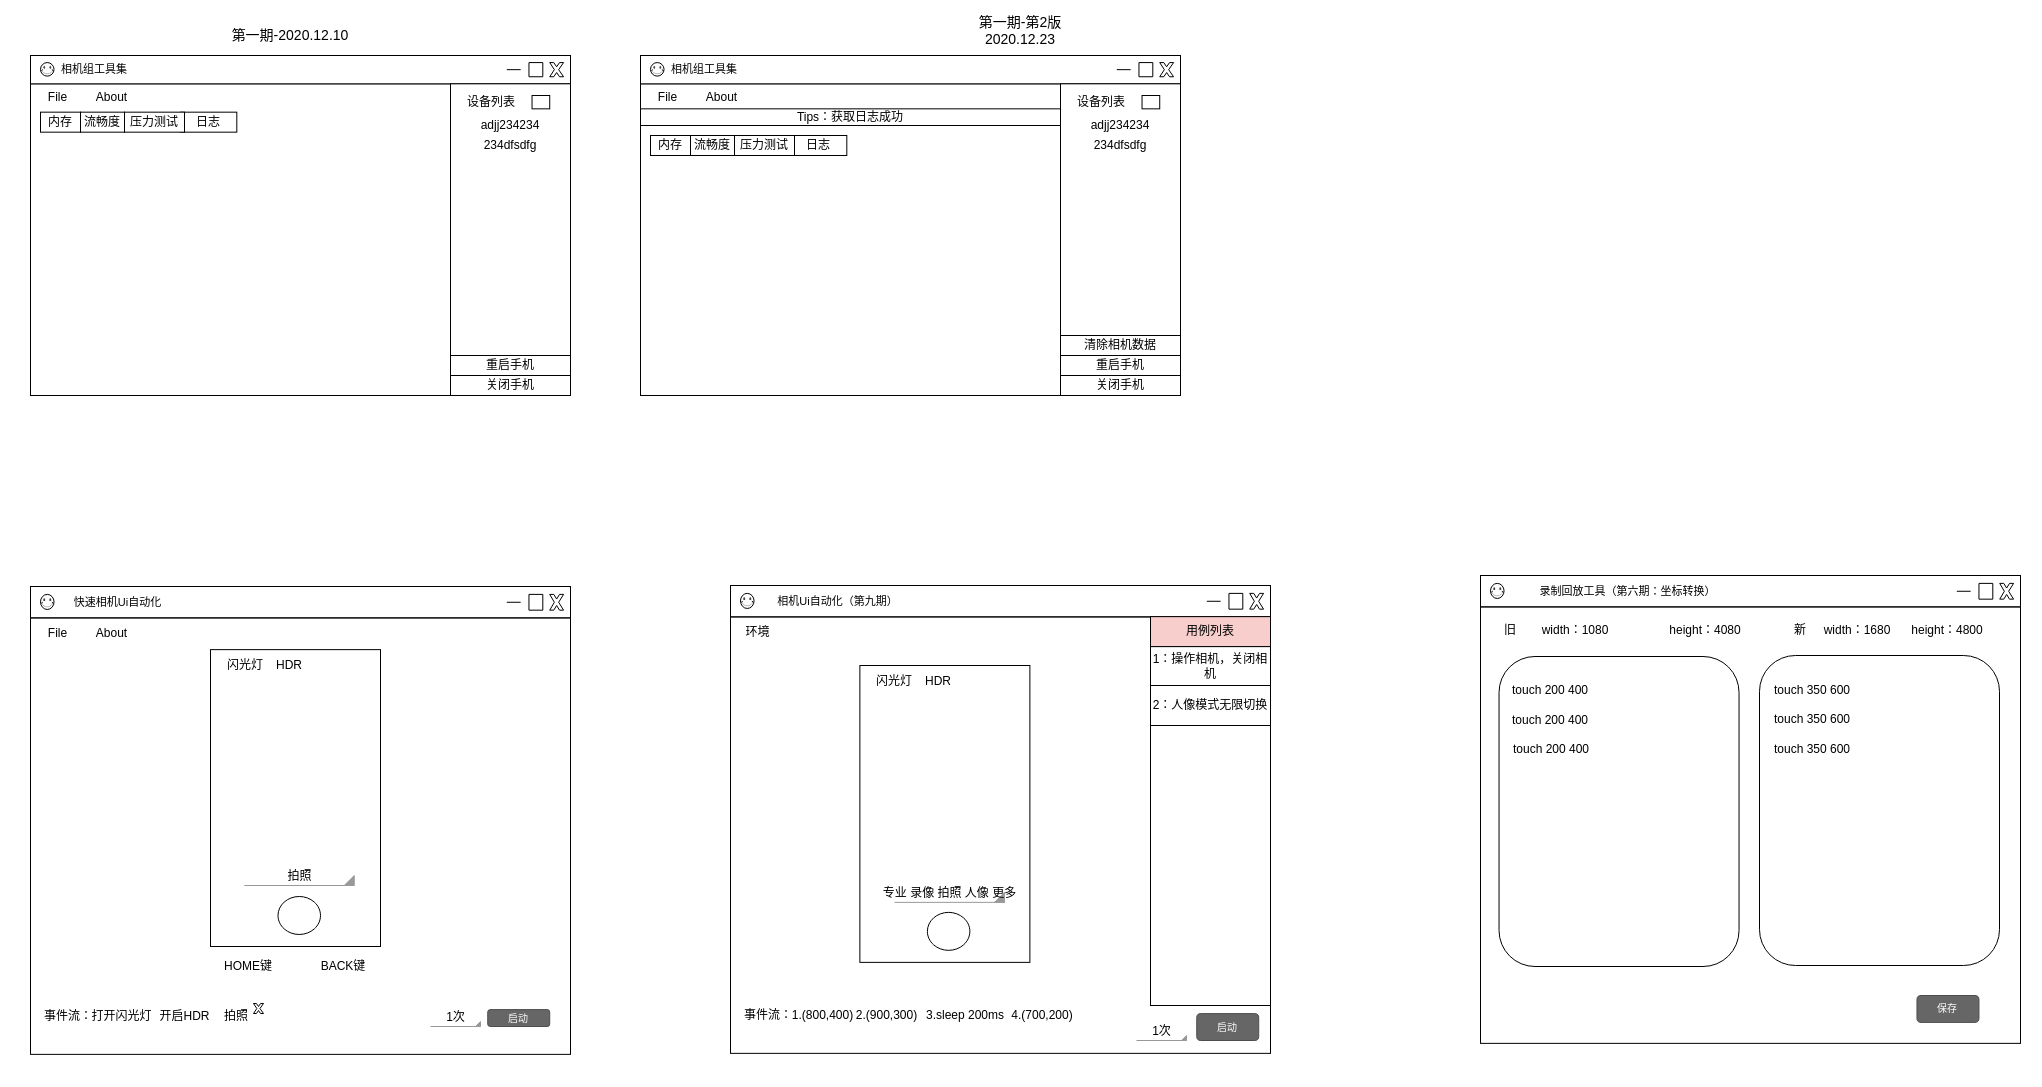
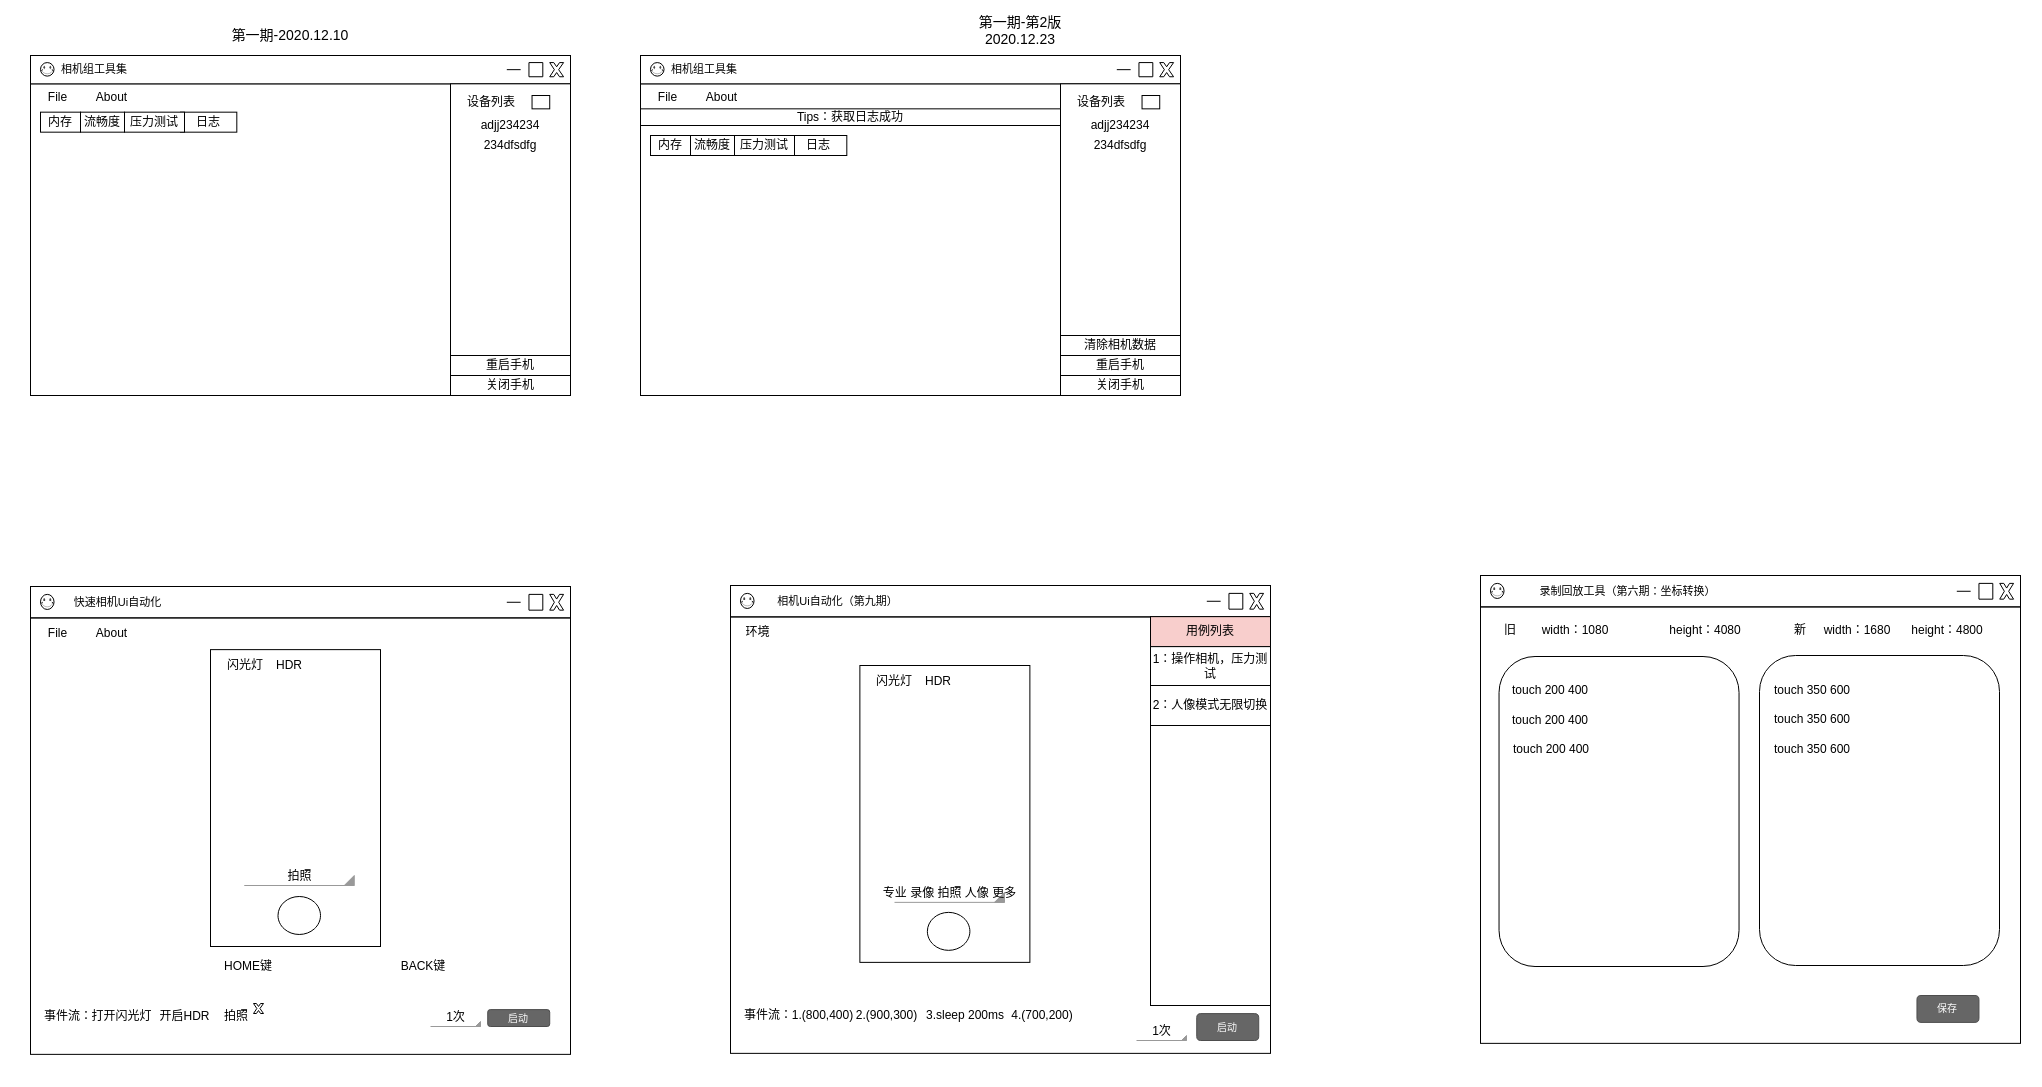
node "1：操作相机，关闭相机": label "1：操作相机，关闭相机" -> "1：操作相机，压力测试"
node "BACK键": moved (343, 967) -> (423, 967)
